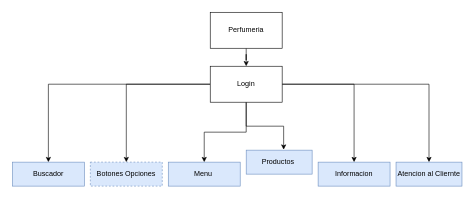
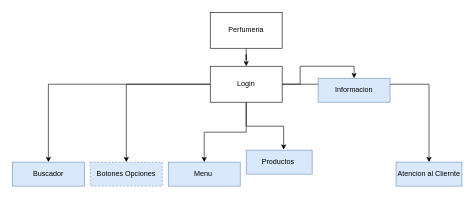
node "Informacion": moved (354, 174) -> (354, 90)
